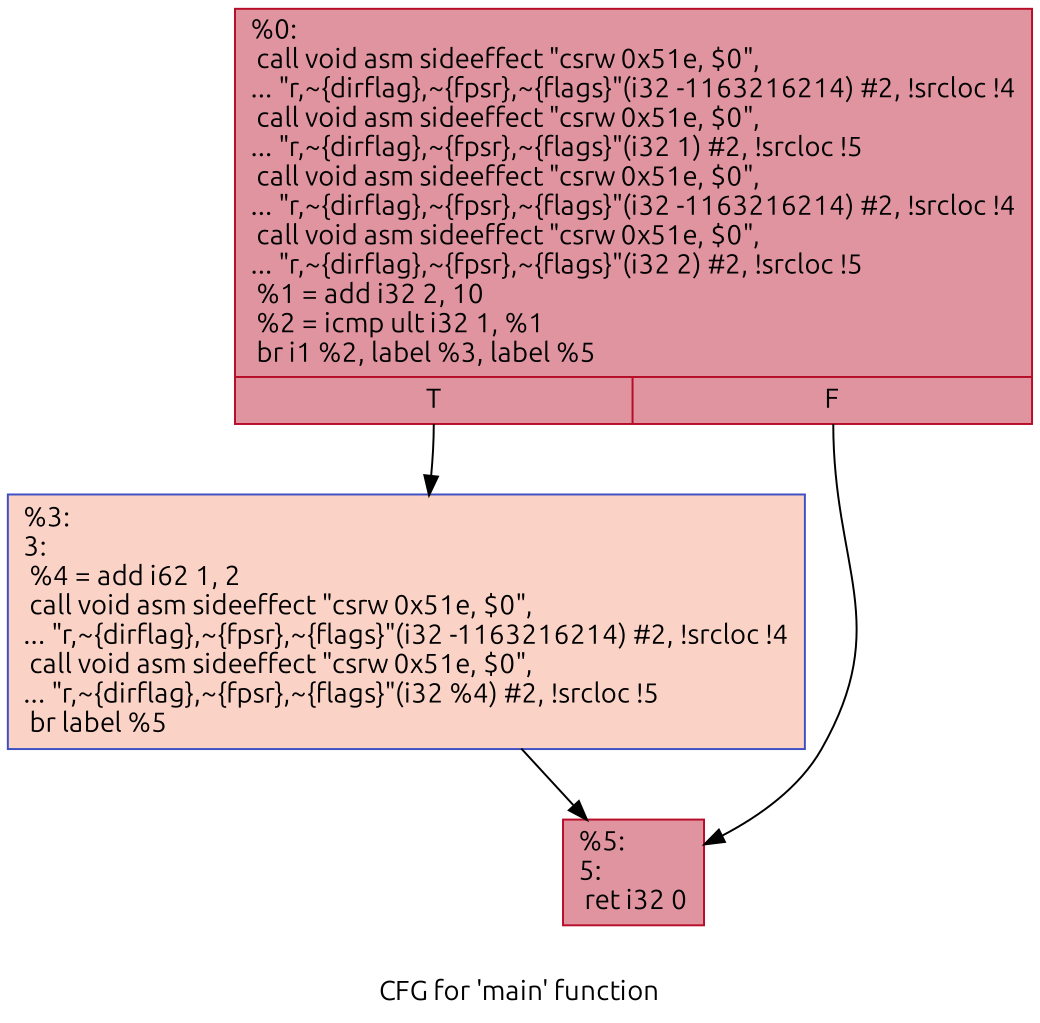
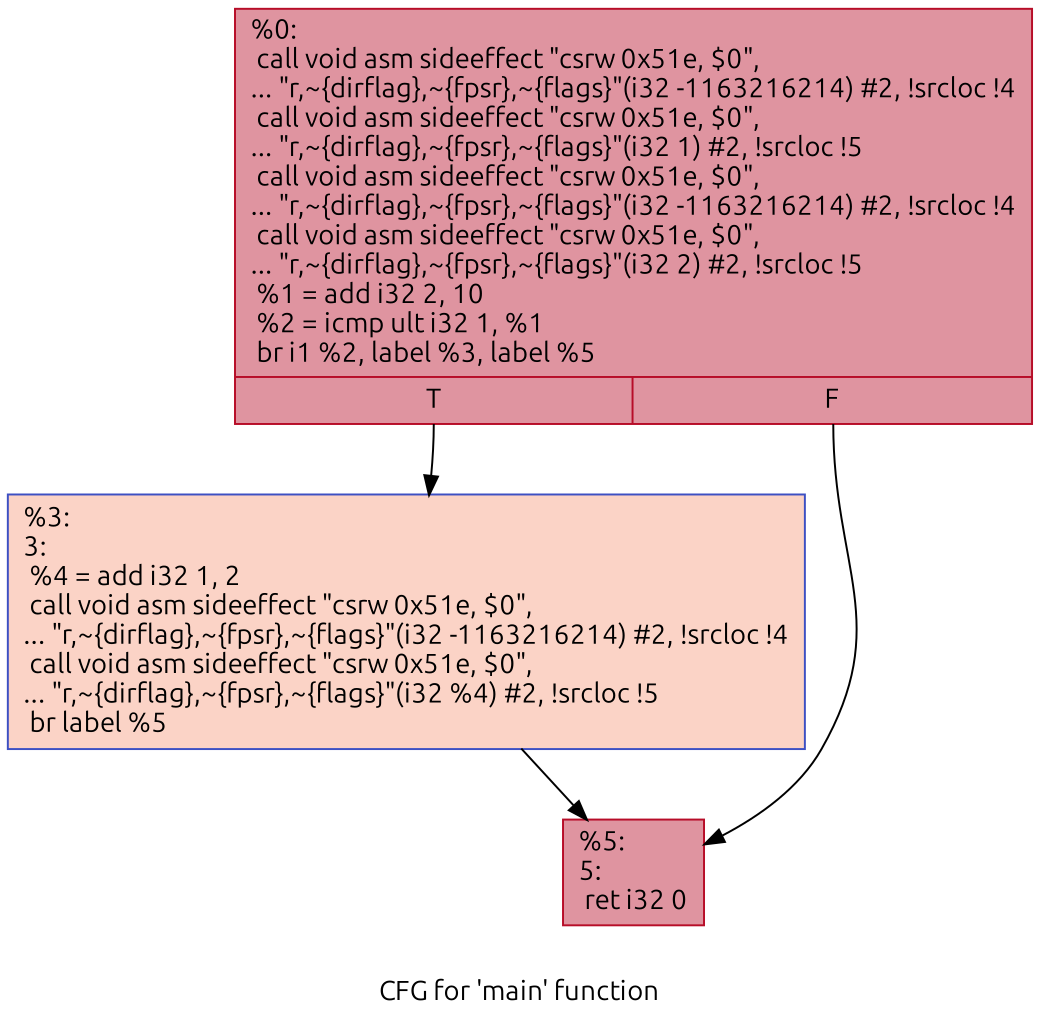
node "%3:": text "%4 = add i62 1, 2" -> "%4 = add i32 1, 2"
